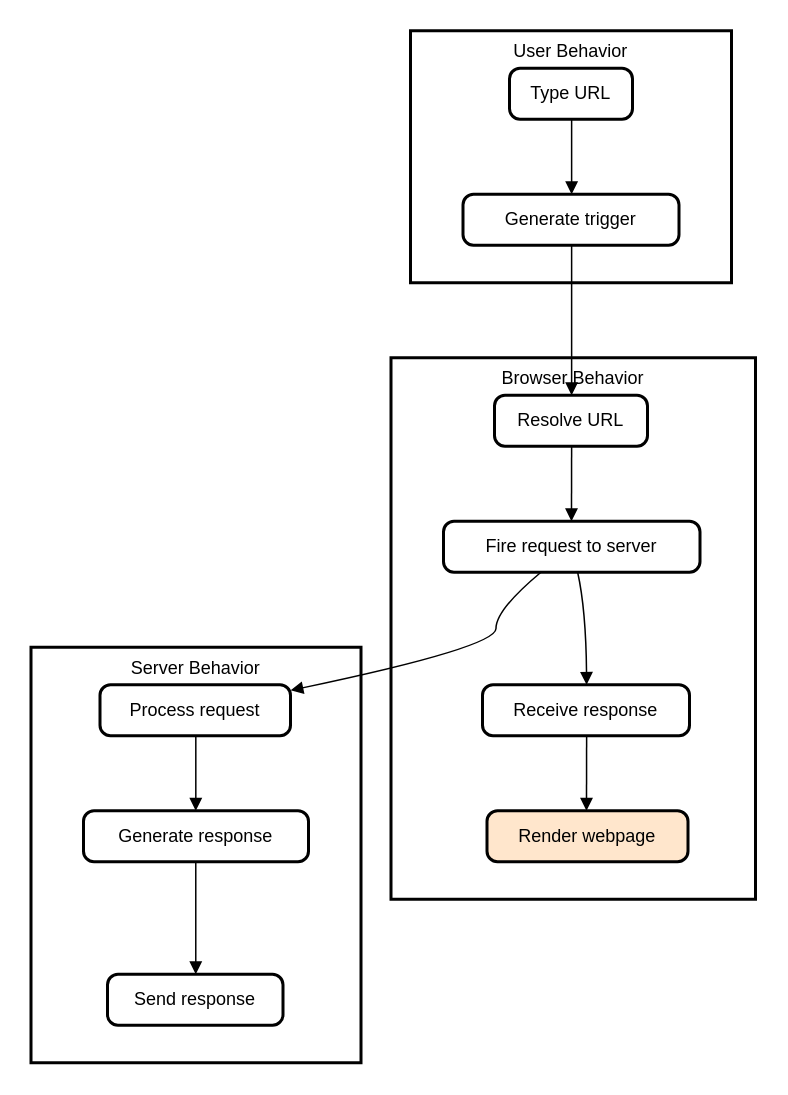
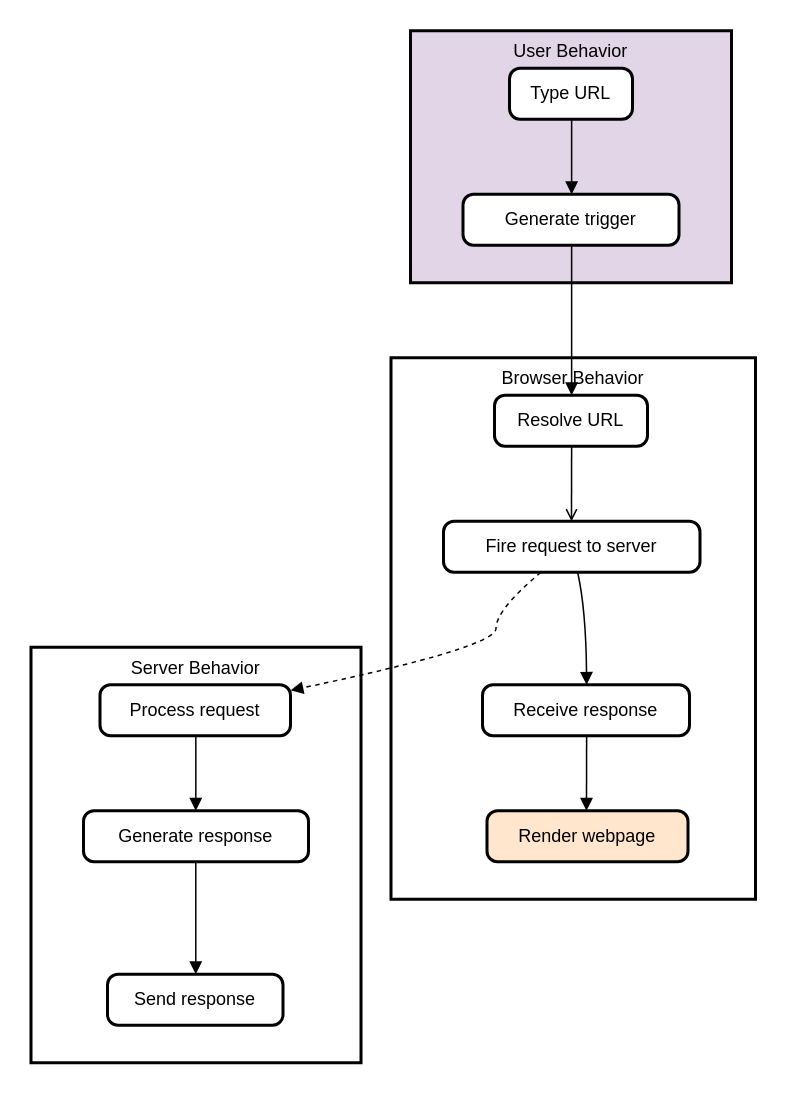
node "User Behavior": fillcolor #ffffff -> #e1d5e7
edge "Resolve URL" -> "Fire request to server": arrowhead block -> open
edge "Fire request to server" -> "Process request": style solid -> dashed
